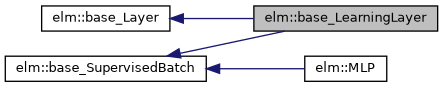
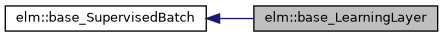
node "elm::base_Layer": removed
node "elm::MLP": removed
